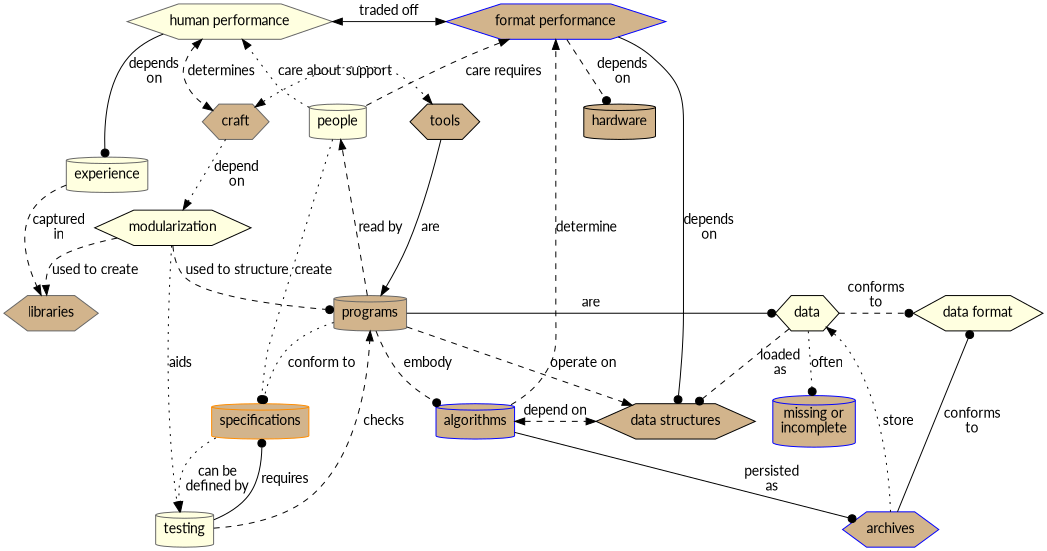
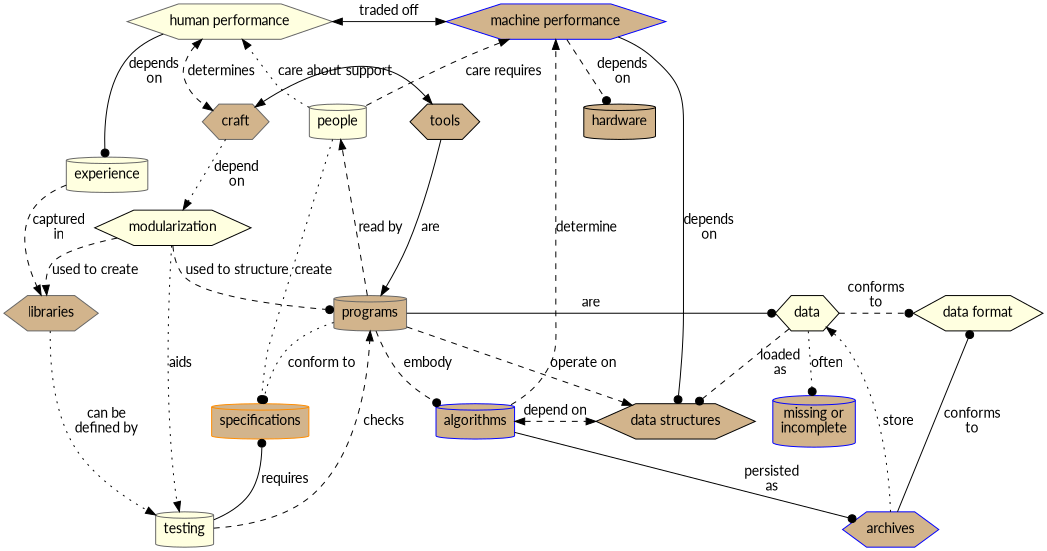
node "format performance": label "format performance" -> "machine performance"
edge "craft" -- "tools": style dotted -> solid
edge "specifications" -> "testing": now "libraries" -> "testing"
